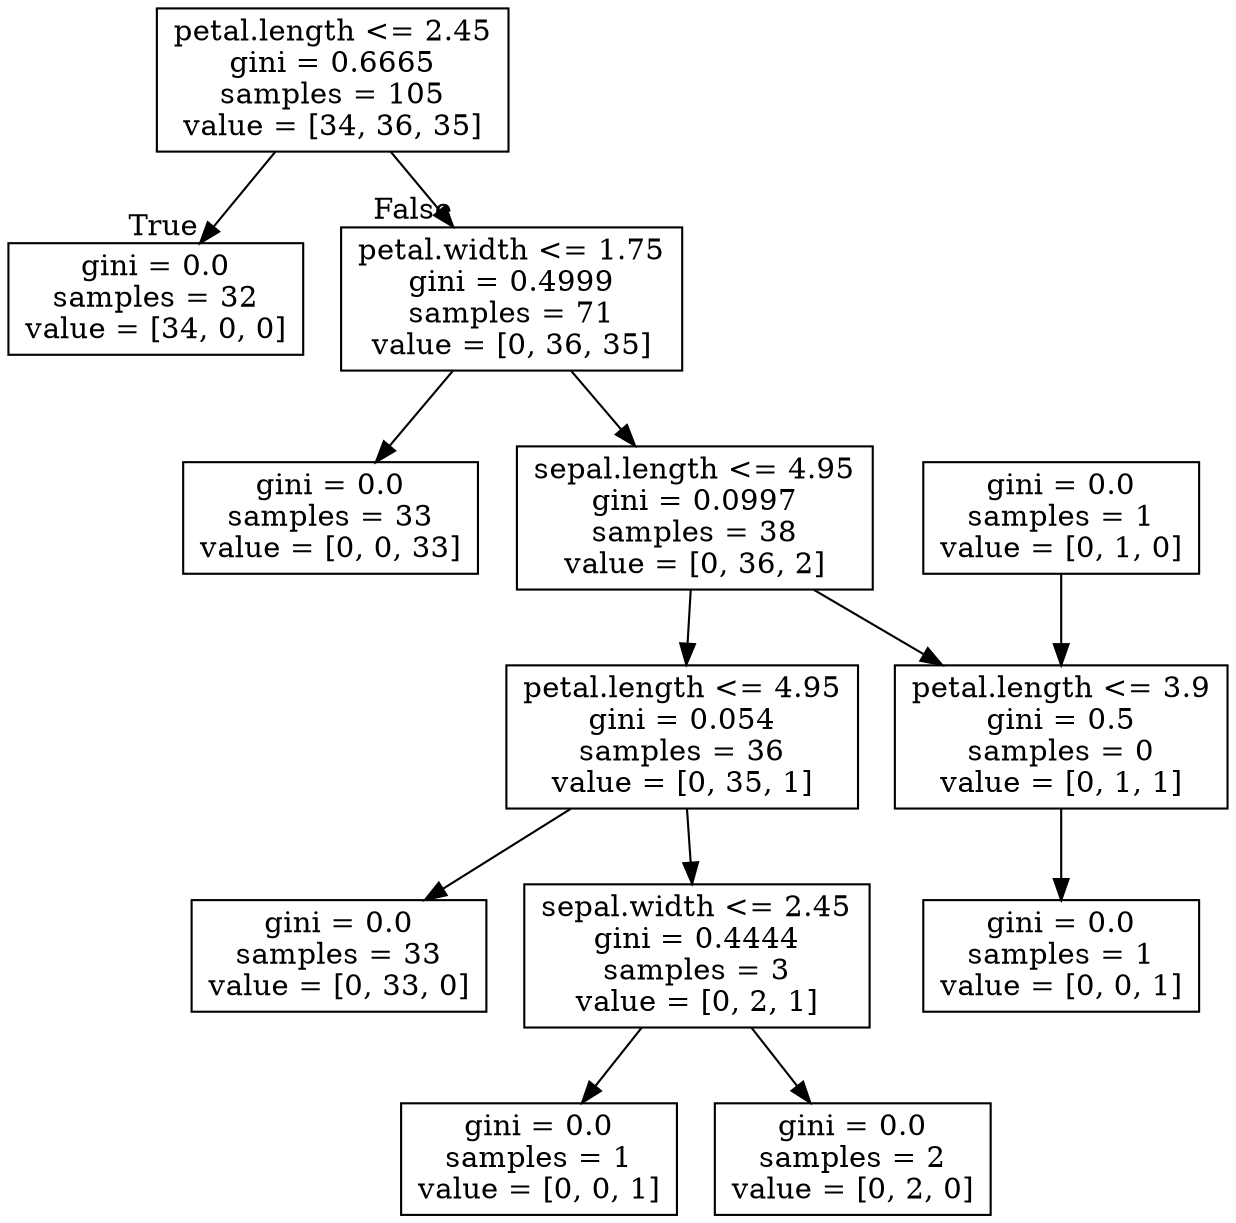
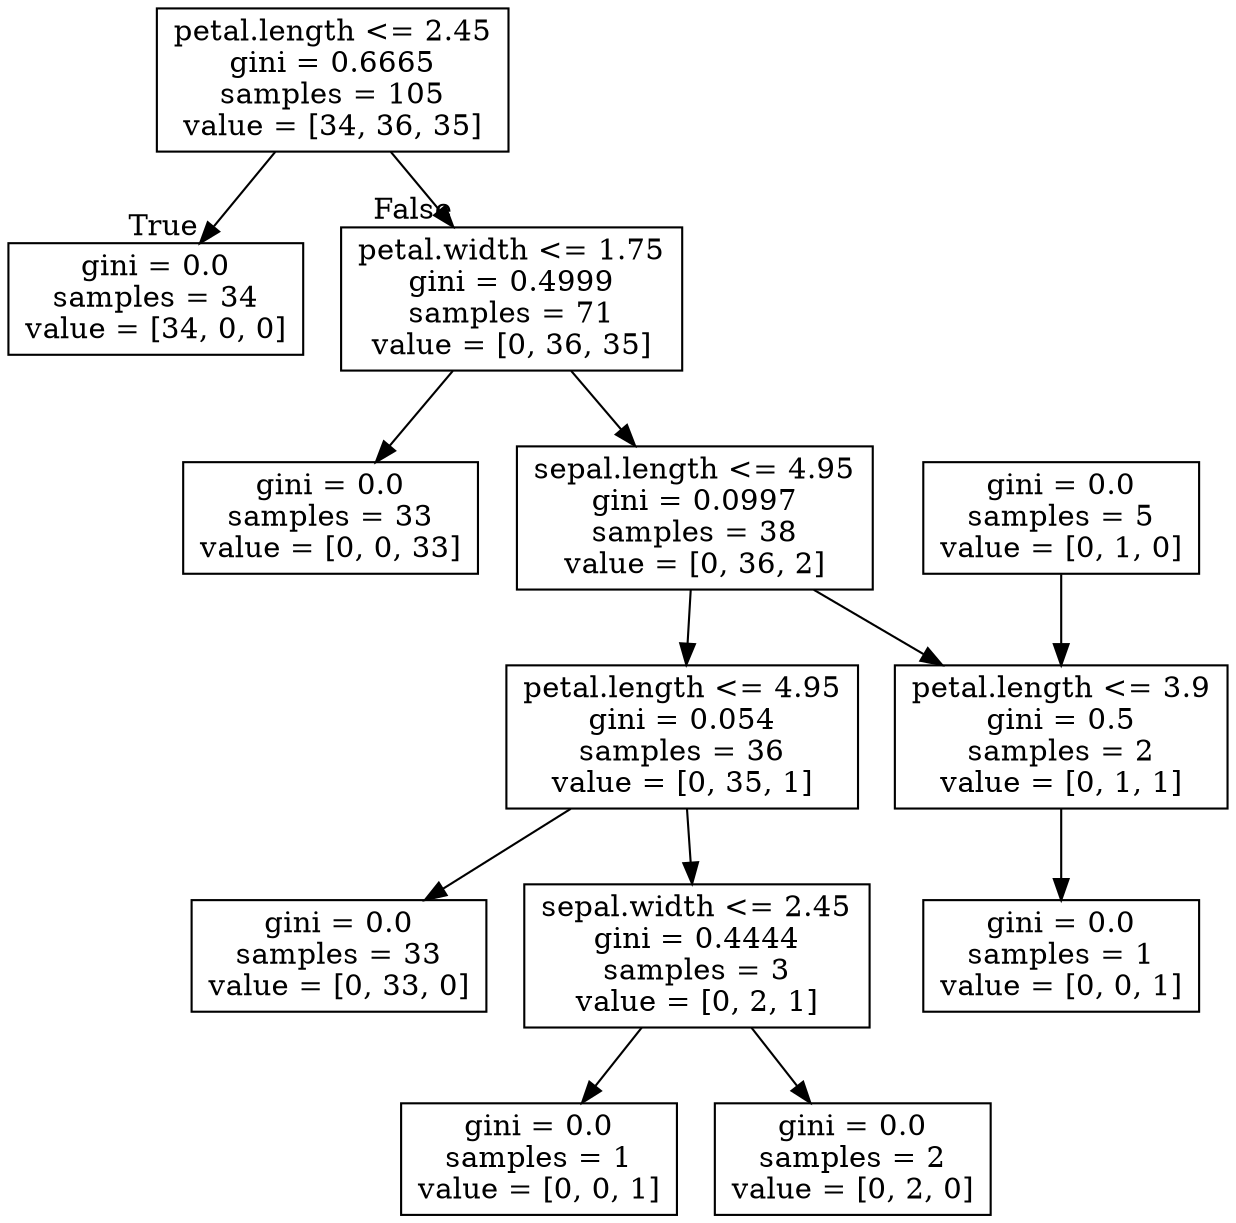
node "gini = 0.0 samples = 32 value = [34, 0, 0]": label "gini = 0.0 samples = 32 value = [34, 0, 0]" -> "gini = 0.0 samples = 34 value = [34, 0, 0]"
node "gini = 0.0 samples = 1 value = [0, 1, 0]": label "gini = 0.0 samples = 1 value = [0, 1, 0]" -> "gini = 0.0 samples = 5 value = [0, 1, 0]"
node "petal.length <= 3.9 gini = 0.5 samples = 0 value = [0, 1, 1]": label "petal.length <= 3.9 gini = 0.5 samples = 0 value = [0, 1, 1]" -> "petal.length <= 3.9 gini = 0.5 samples = 2 value = [0, 1, 1]"
